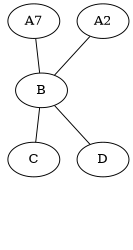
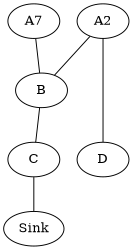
edge "B" -- "D": now "A2" -- "D"
node "Sink": added
